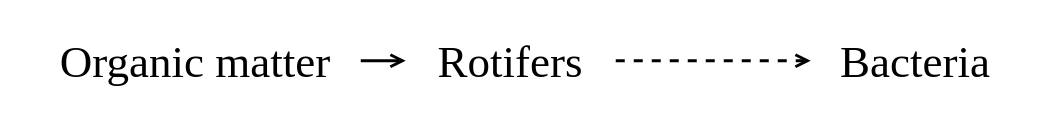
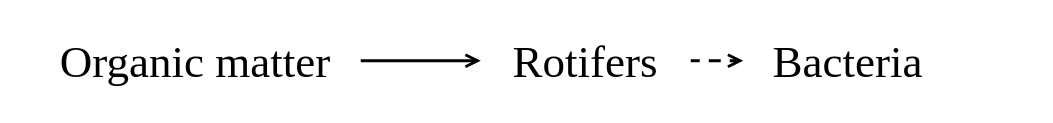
node "Rotifers": moved (511, 61) -> (586, 61)
node "Bacteria": moved (916, 61) -> (848, 61)
